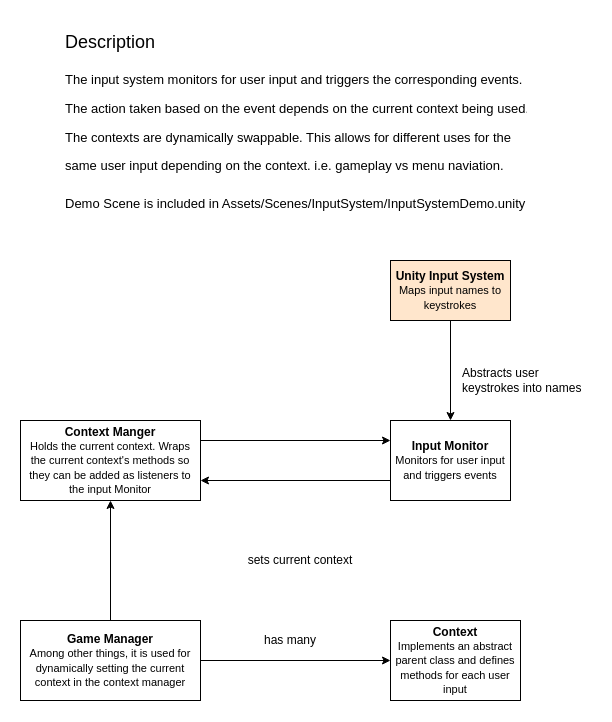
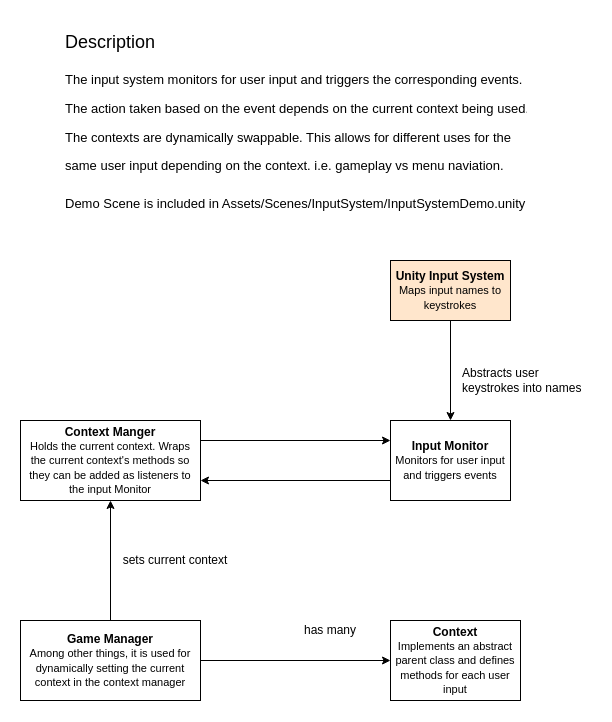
node "sets current context": moved (301, 561) -> (176, 561)
node "has many": moved (291, 641) -> (331, 631)
